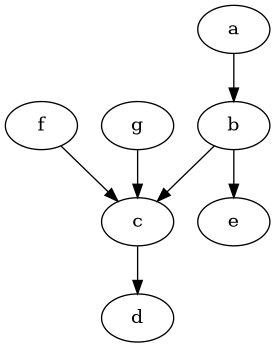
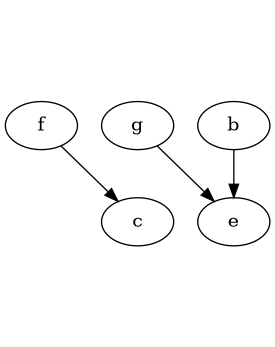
node "a": removed
edge "g" -> "c": now "g" -> "e"
edge "b" -> "c": removed
node "d": removed
